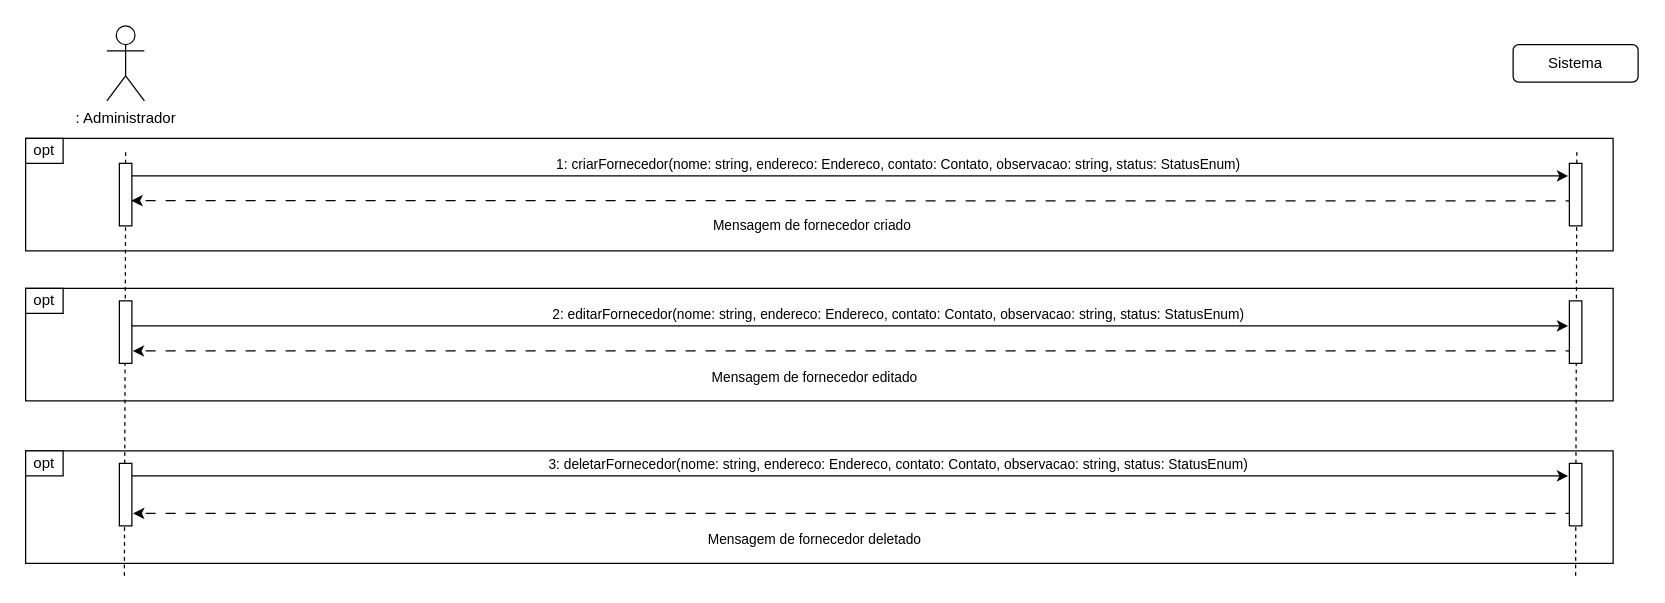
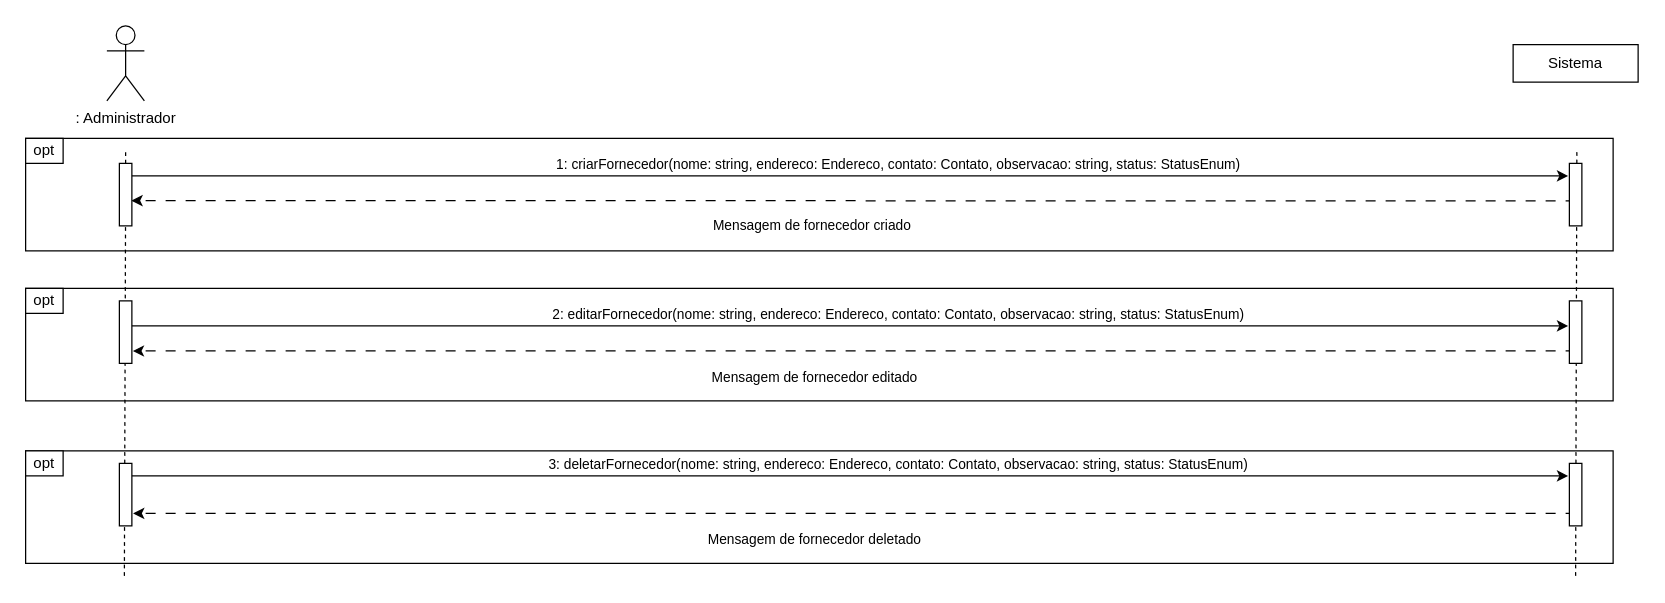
node "Sistema": shape rounded rectangle -> rectangle
